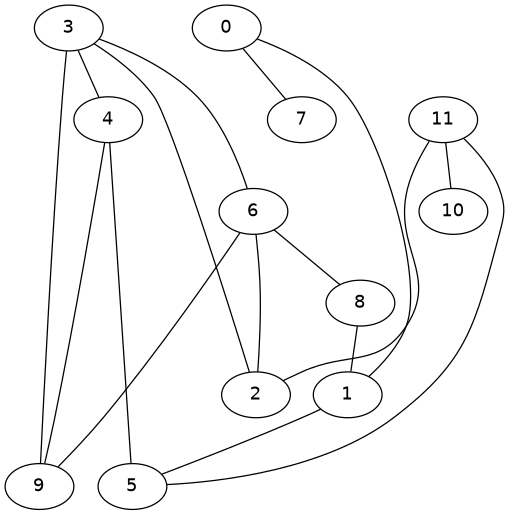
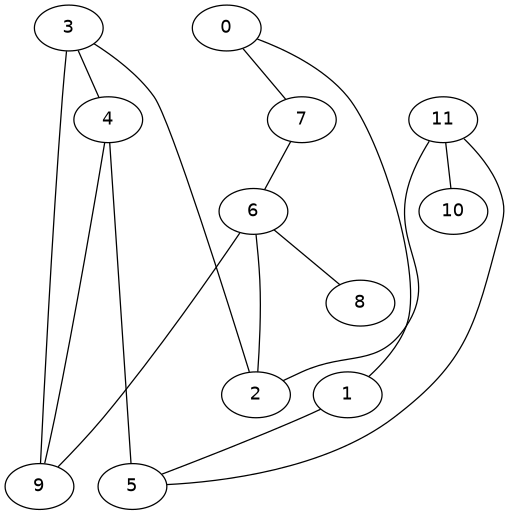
edge "3" -- "6": now "7" -- "6"
edge "8" -- "1": removed
